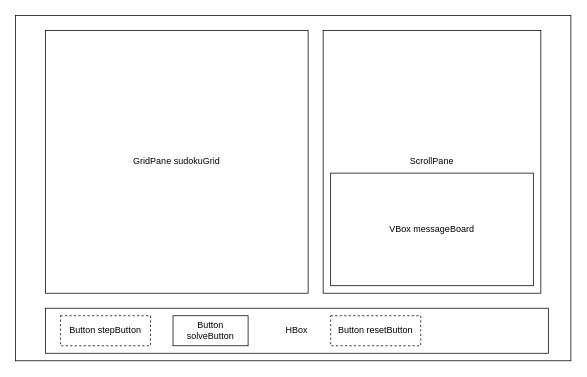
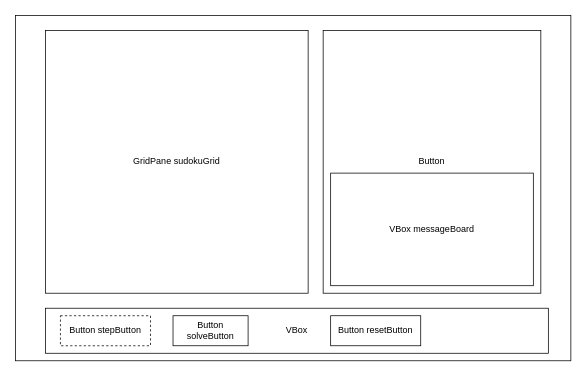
node "ScrollPane": label "ScrollPane" -> "Button"
node "HBox": label "HBox" -> "VBox"
node "Button resetButton": style dashed -> solid
